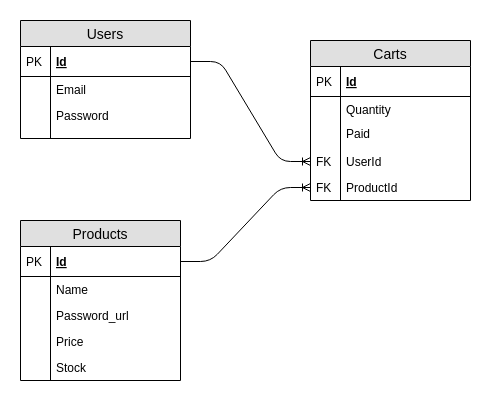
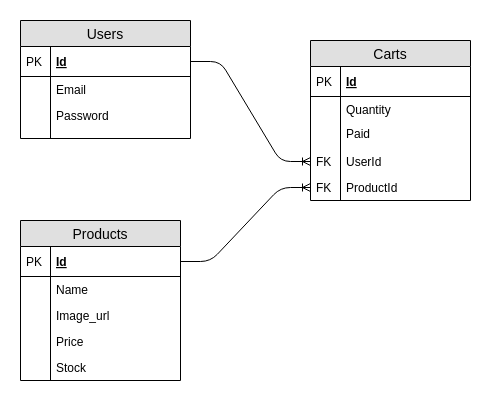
node "Password_url": label "Password_url" -> "Image_url"
